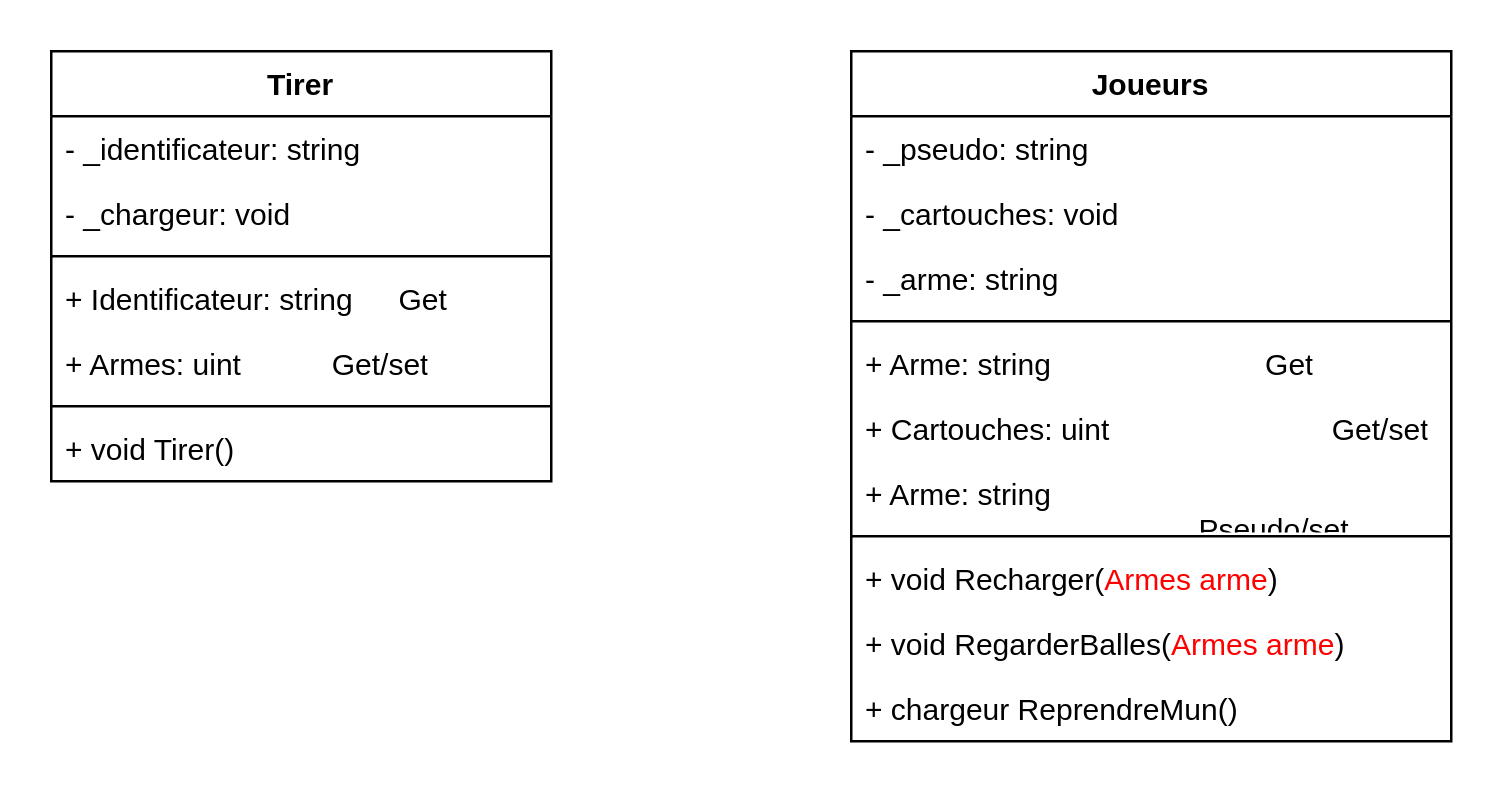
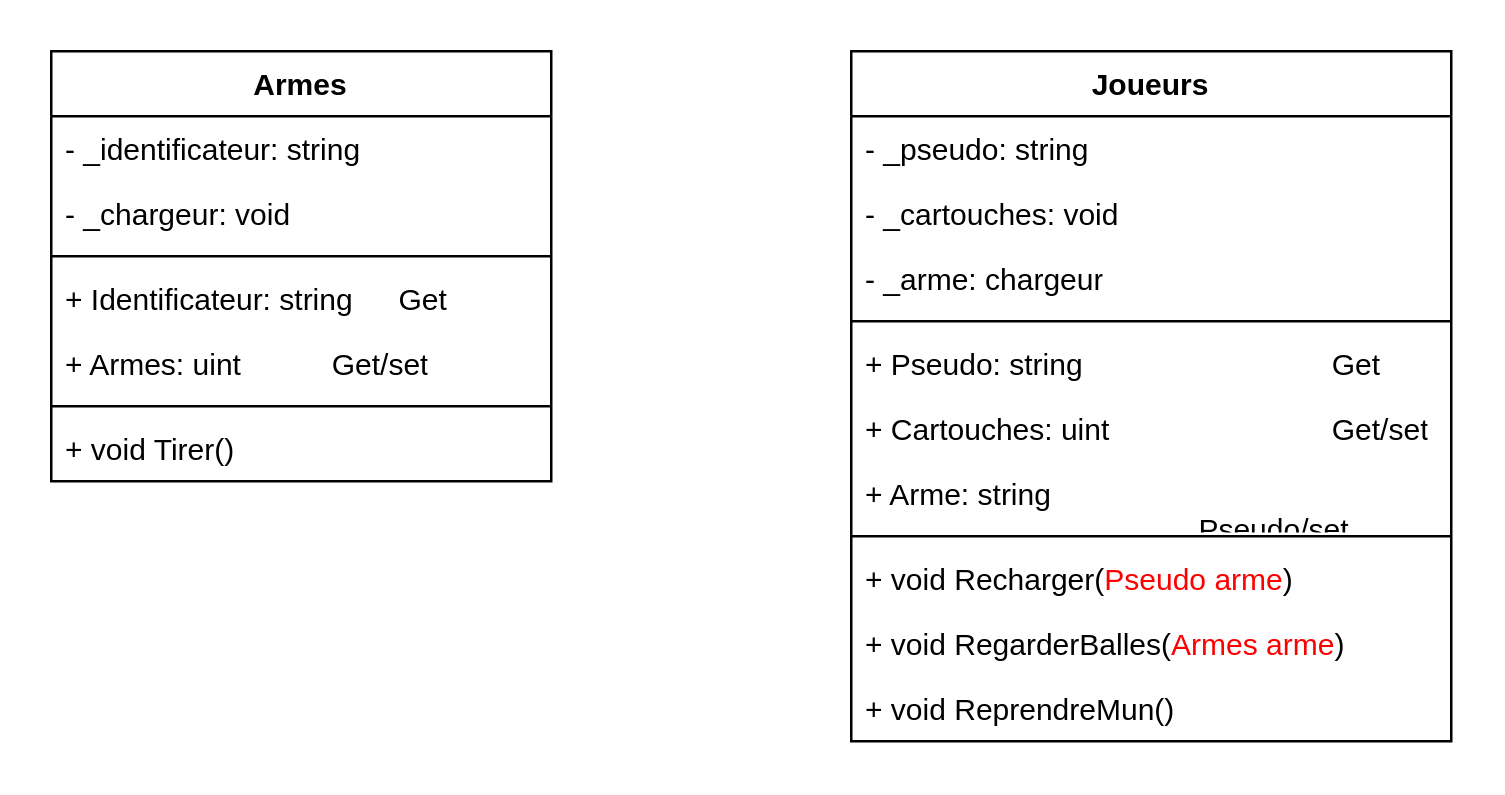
node "Tirer": label "Tirer" -> "Armes"
node "- _arme: string": label "- _arme: string" -> "- _arme: chargeur"
node "+ Arme: string Get": label "+ Arme: string Get" -> "+ Pseudo: string Get"
node "+ void Recharger(Armes arme)": label "+ void Recharger(Armes arme)" -> "+ void Recharger(Pseudo arme)"
node "+ chargeur ReprendreMun()": label "+ chargeur ReprendreMun()" -> "+ void ReprendreMun()"
